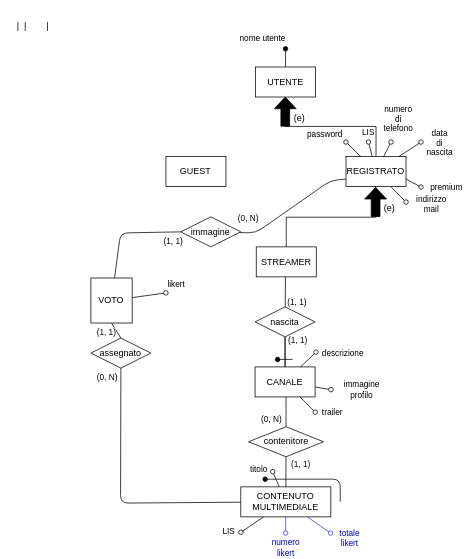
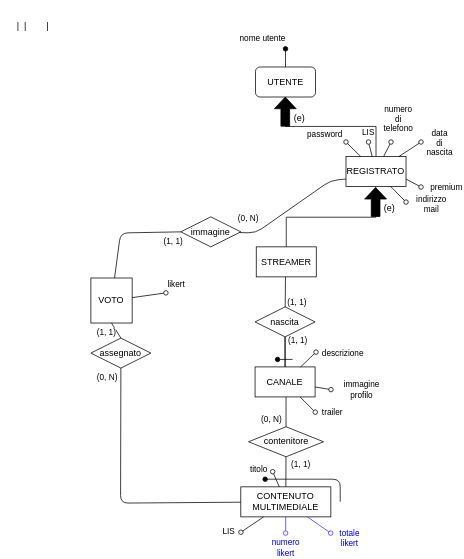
node "UTENTE": shape rectangle -> rounded rectangle
node "GUEST": removed
